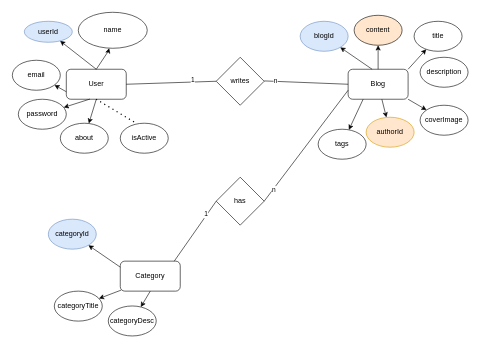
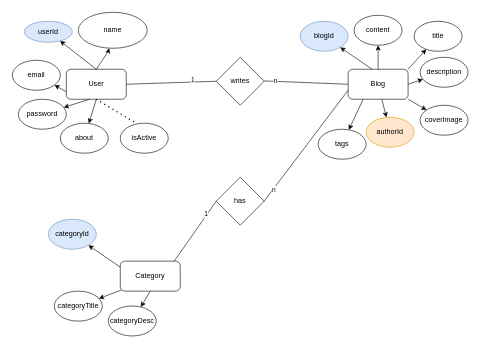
node "content": fillcolor #ffe6cc -> #ffffff
edge "Blog" -> "description": added
